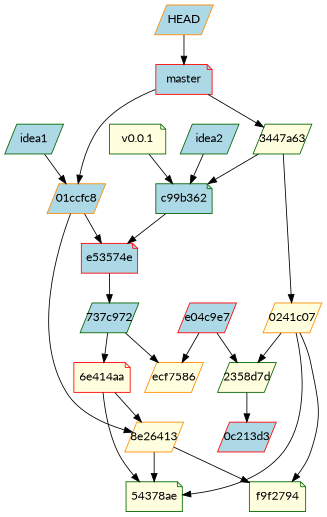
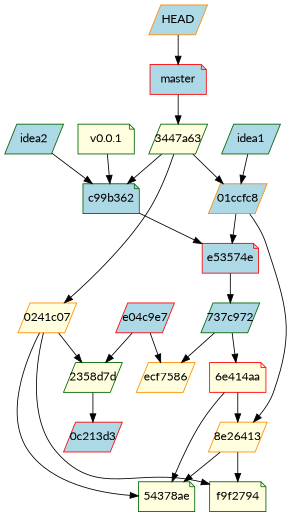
edge "master" -> "01ccfc8": now "3447a63" -> "01ccfc8"
